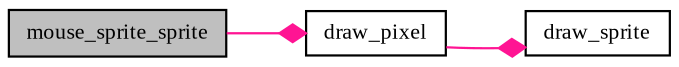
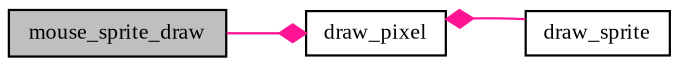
node "mouse_sprite_sprite": label "mouse_sprite_sprite" -> "mouse_sprite_draw"
edge "draw_pixel" -> "draw_sprite": reversed
